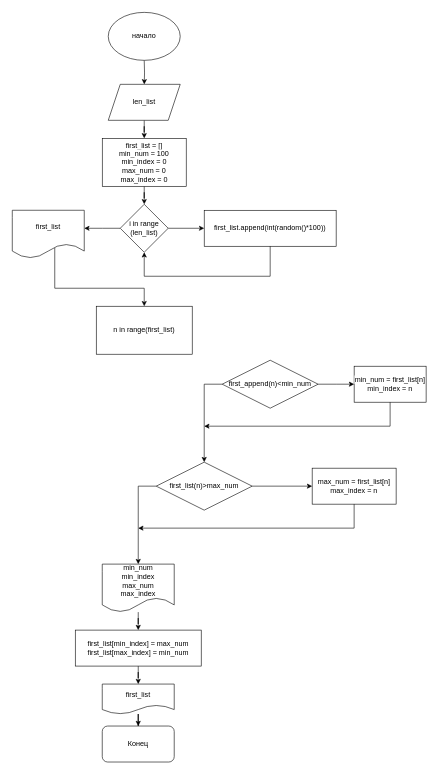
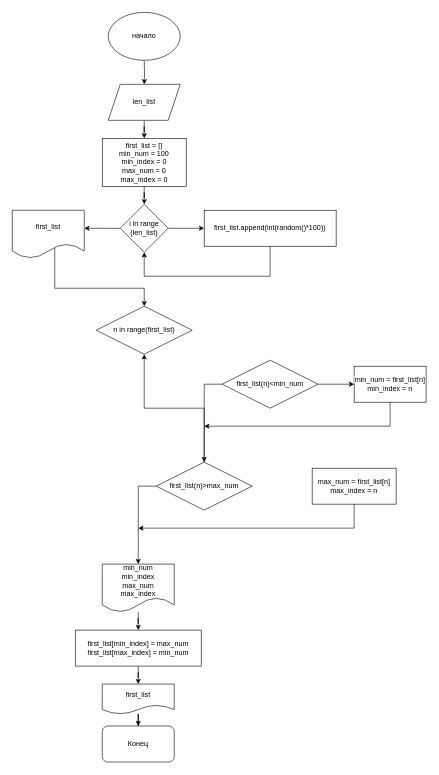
node "n in range(first_list)": shape rectangle -> diamond
node "first_append(n)<min_num": label "first_append(n)<min_num" -> "first_list(n)<min_num"
edge "first_list(n)>max_num" -> "max_num = first_list[n] max_index = n": now "first_list(n)>max_num" -> "n in range(first_list)"
